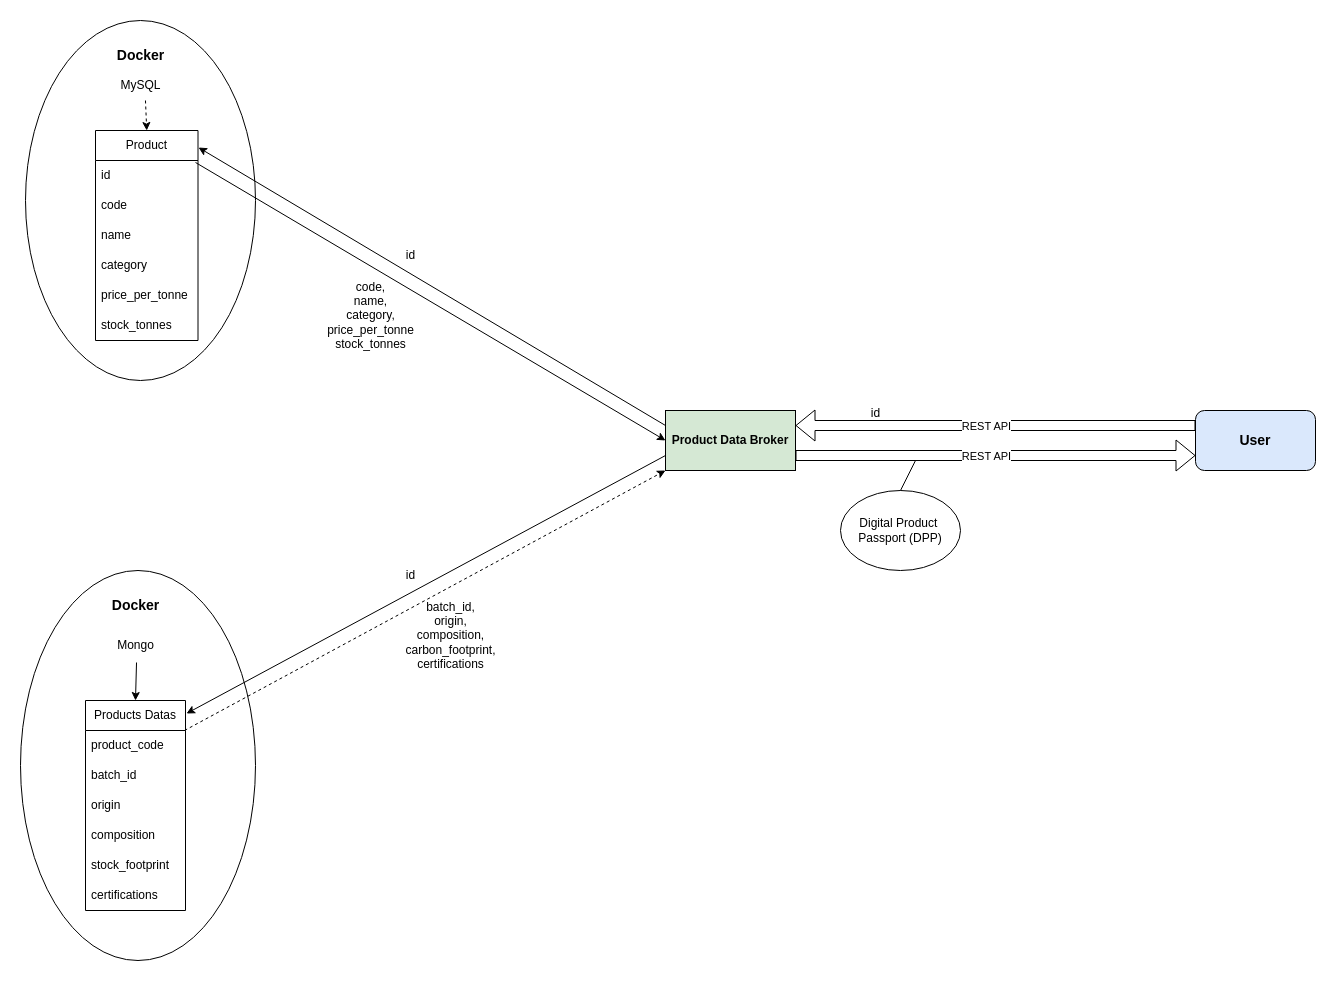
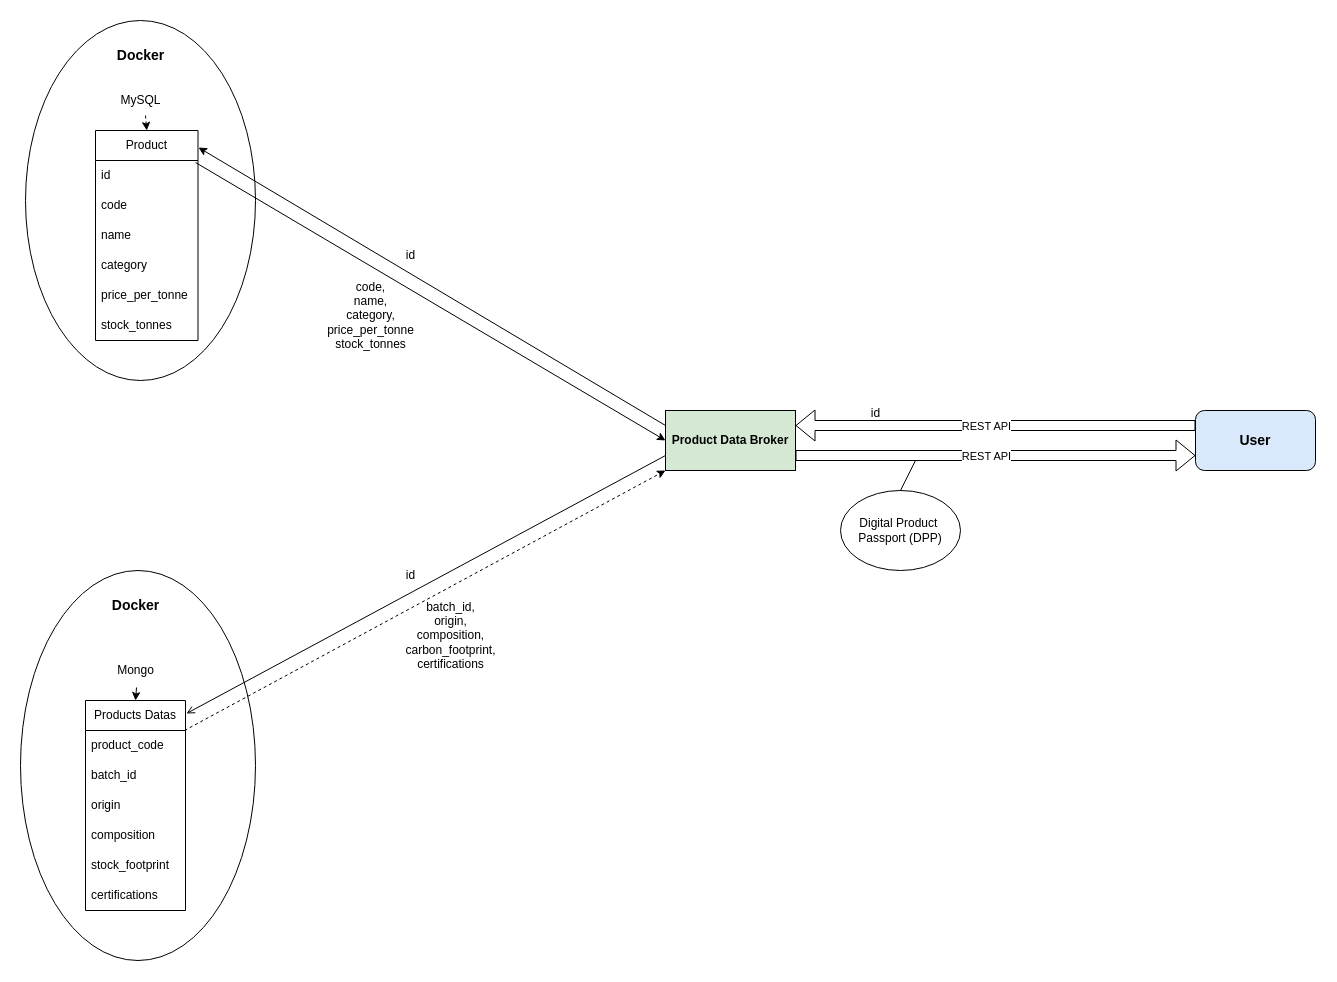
node "MySQL": moved (141, 86) -> (141, 101)
node "Mongo": moved (136, 646) -> (136, 671)
edge "Product Data Broker" -> "Products Datas": arrowhead classic -> open
